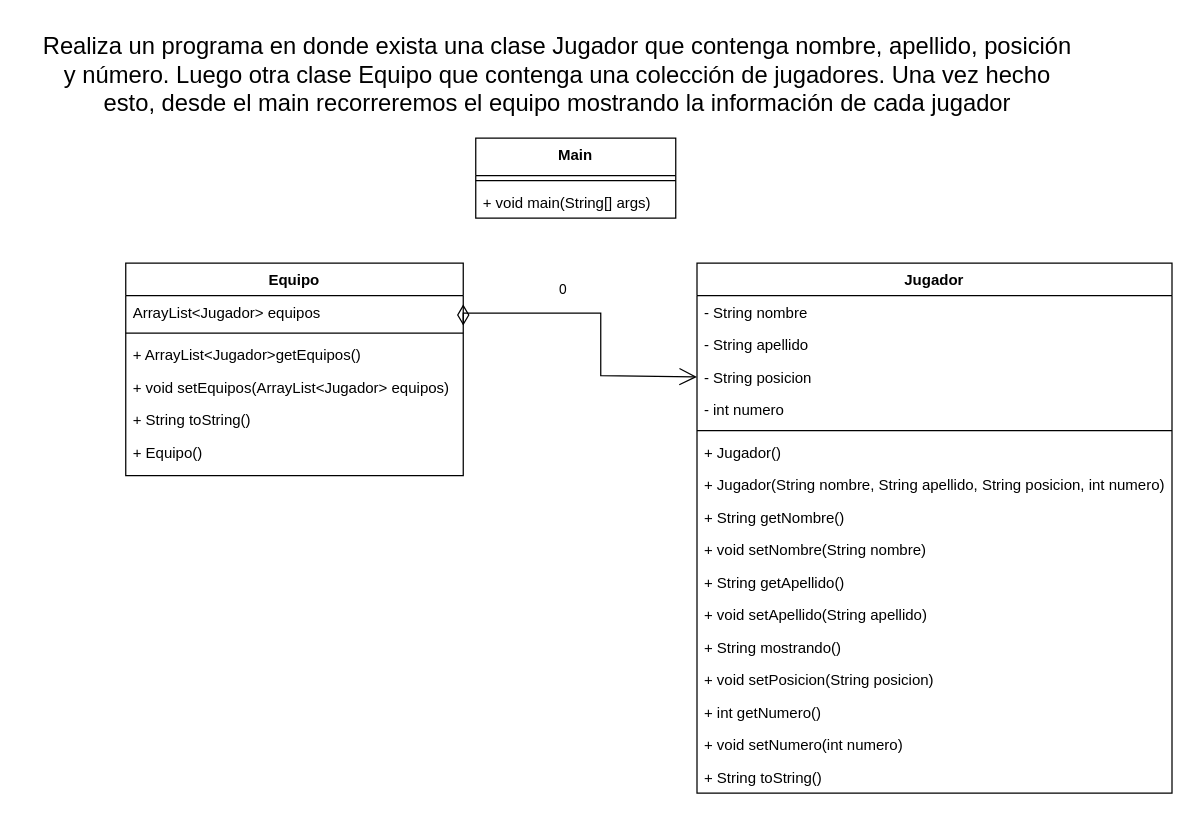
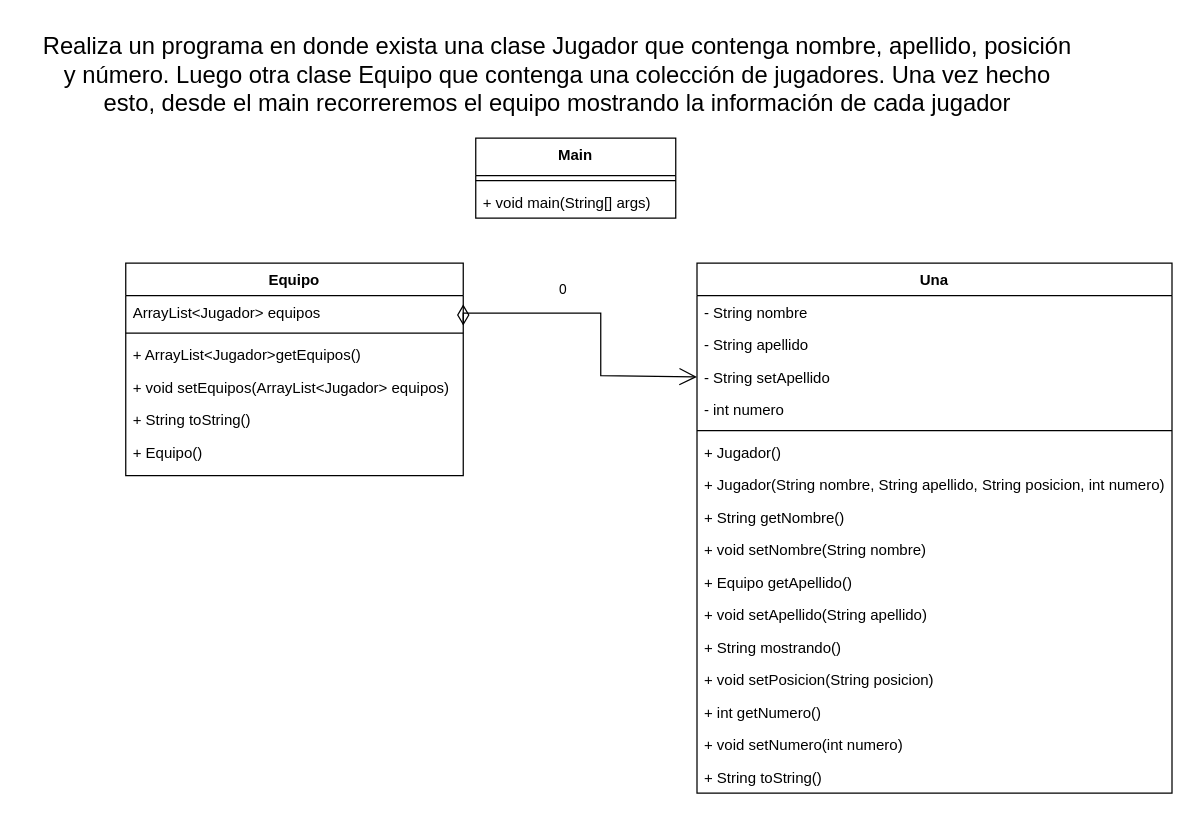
node "Jugador": label "Jugador" -> "Una"
node "- String posicion": label "- String posicion" -> "- String setApellido"
node "+ String getApellido()": label "+ String getApellido()" -> "+ Equipo getApellido()"
